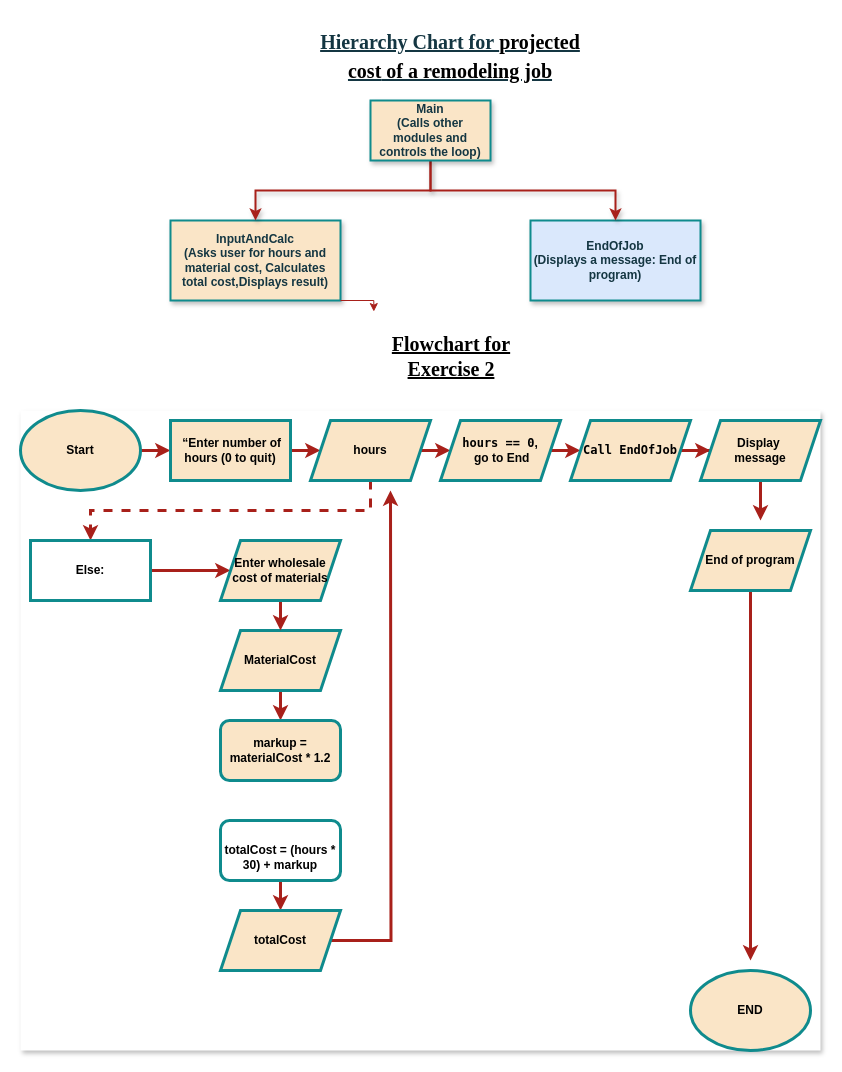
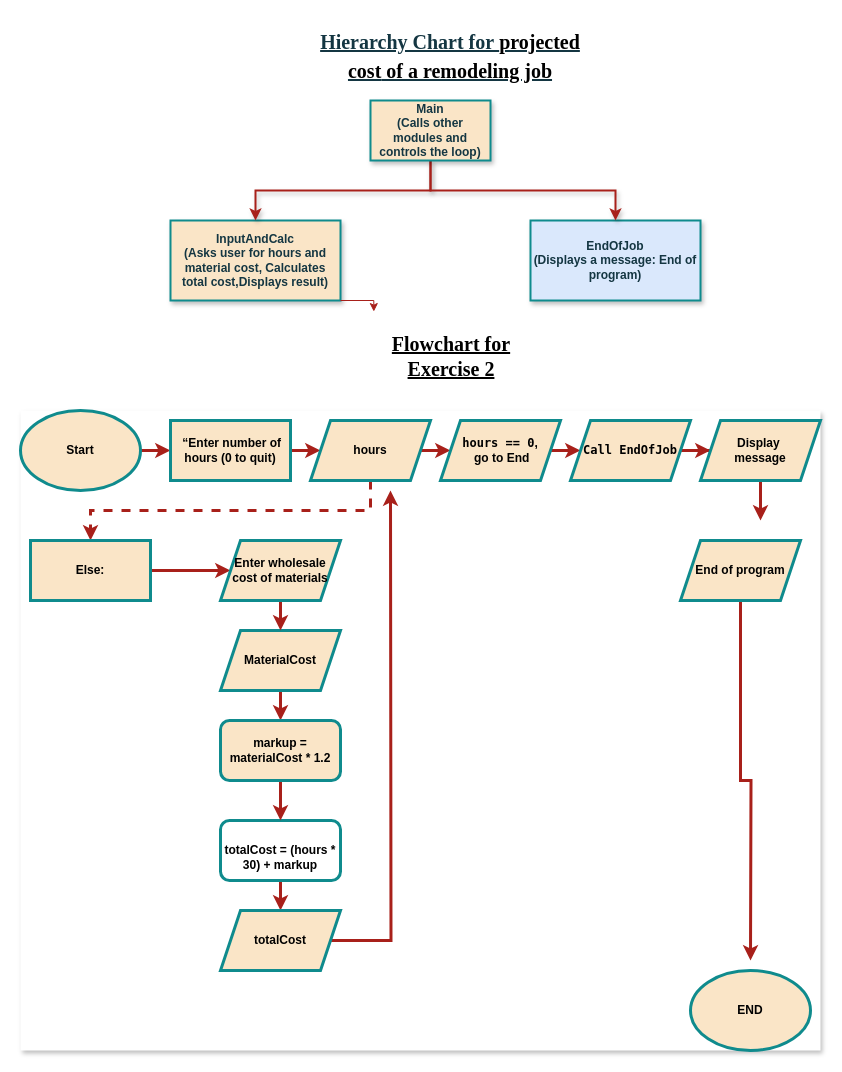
node "End of program": moved (751, 561) -> (741, 571)
node "Else:": fillcolor #ffffff -> #fae5c7
edge "markup = materialCost * 1.2" -> "totalCost = (hours * 30) + markup": added
